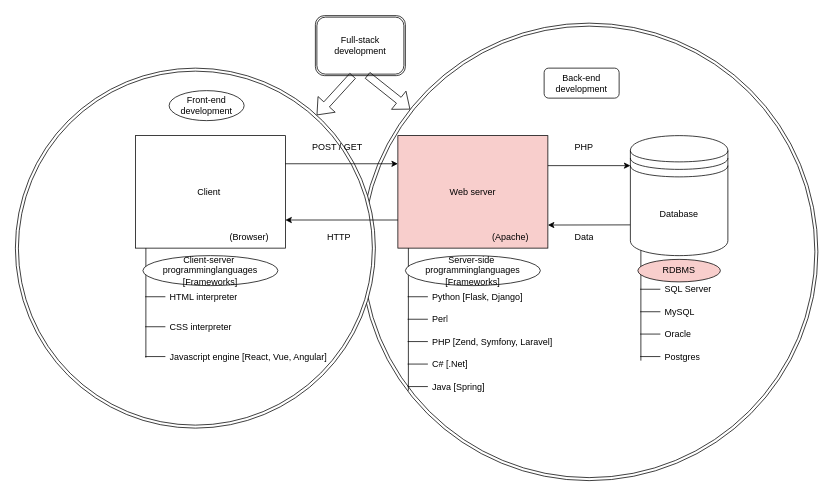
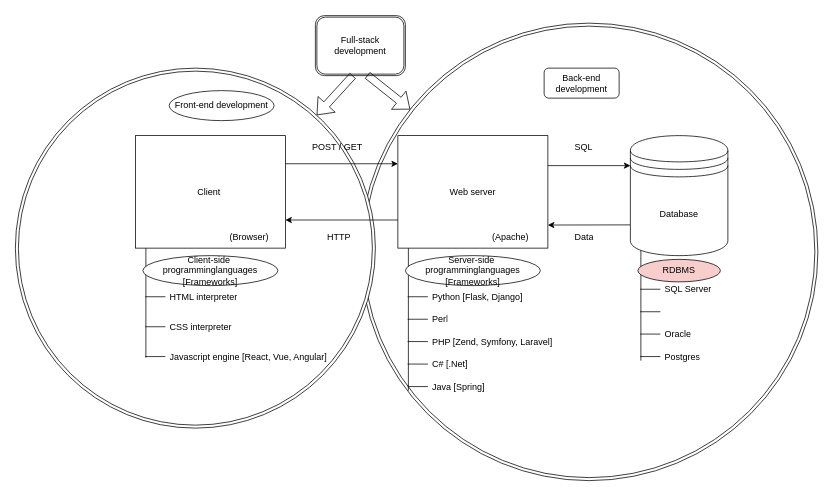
node "Front-end development": size 75x30 -> 105x30
node "PHP": label "PHP" -> "SQL"
node "Web server": fillcolor #f8cecc -> #ffffff
node "Client-server programminglanguages [Frameworks]": label "Client-server programminglanguages [Frameworks]" -> "Client-side programminglanguages [Frameworks]"
node "MySQL": removed
